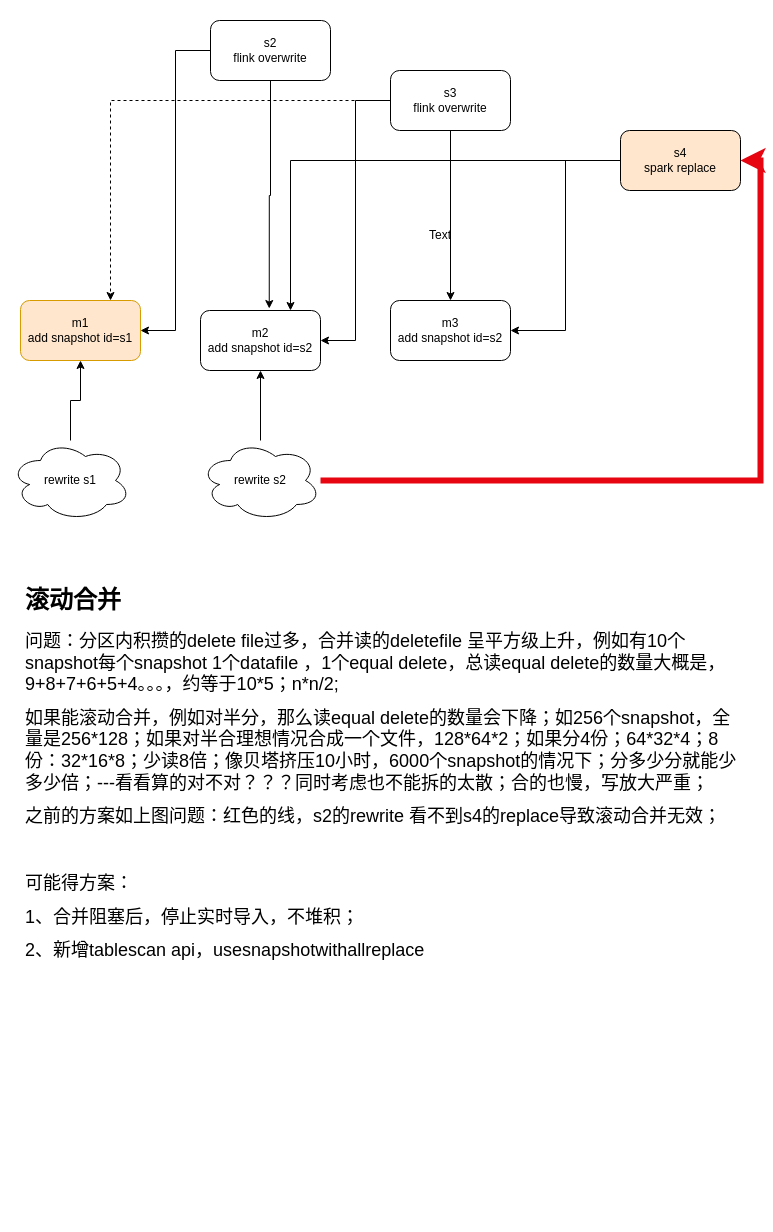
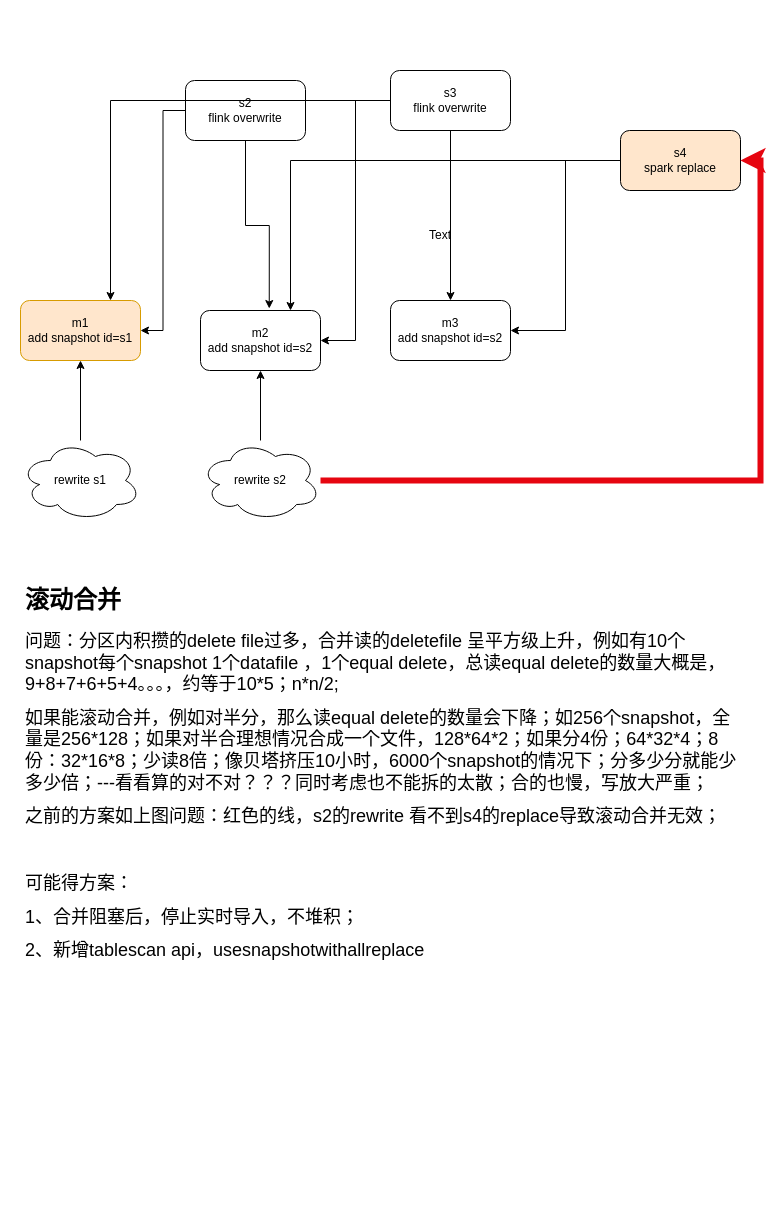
node "s2 flink overwrite": moved (271, 51) -> (246, 111)
edge "s3 flink overwrite" -> "m1 add snapshot id=s1": style dashed -> solid
node "rewrite s1": moved (71, 481) -> (81, 481)
